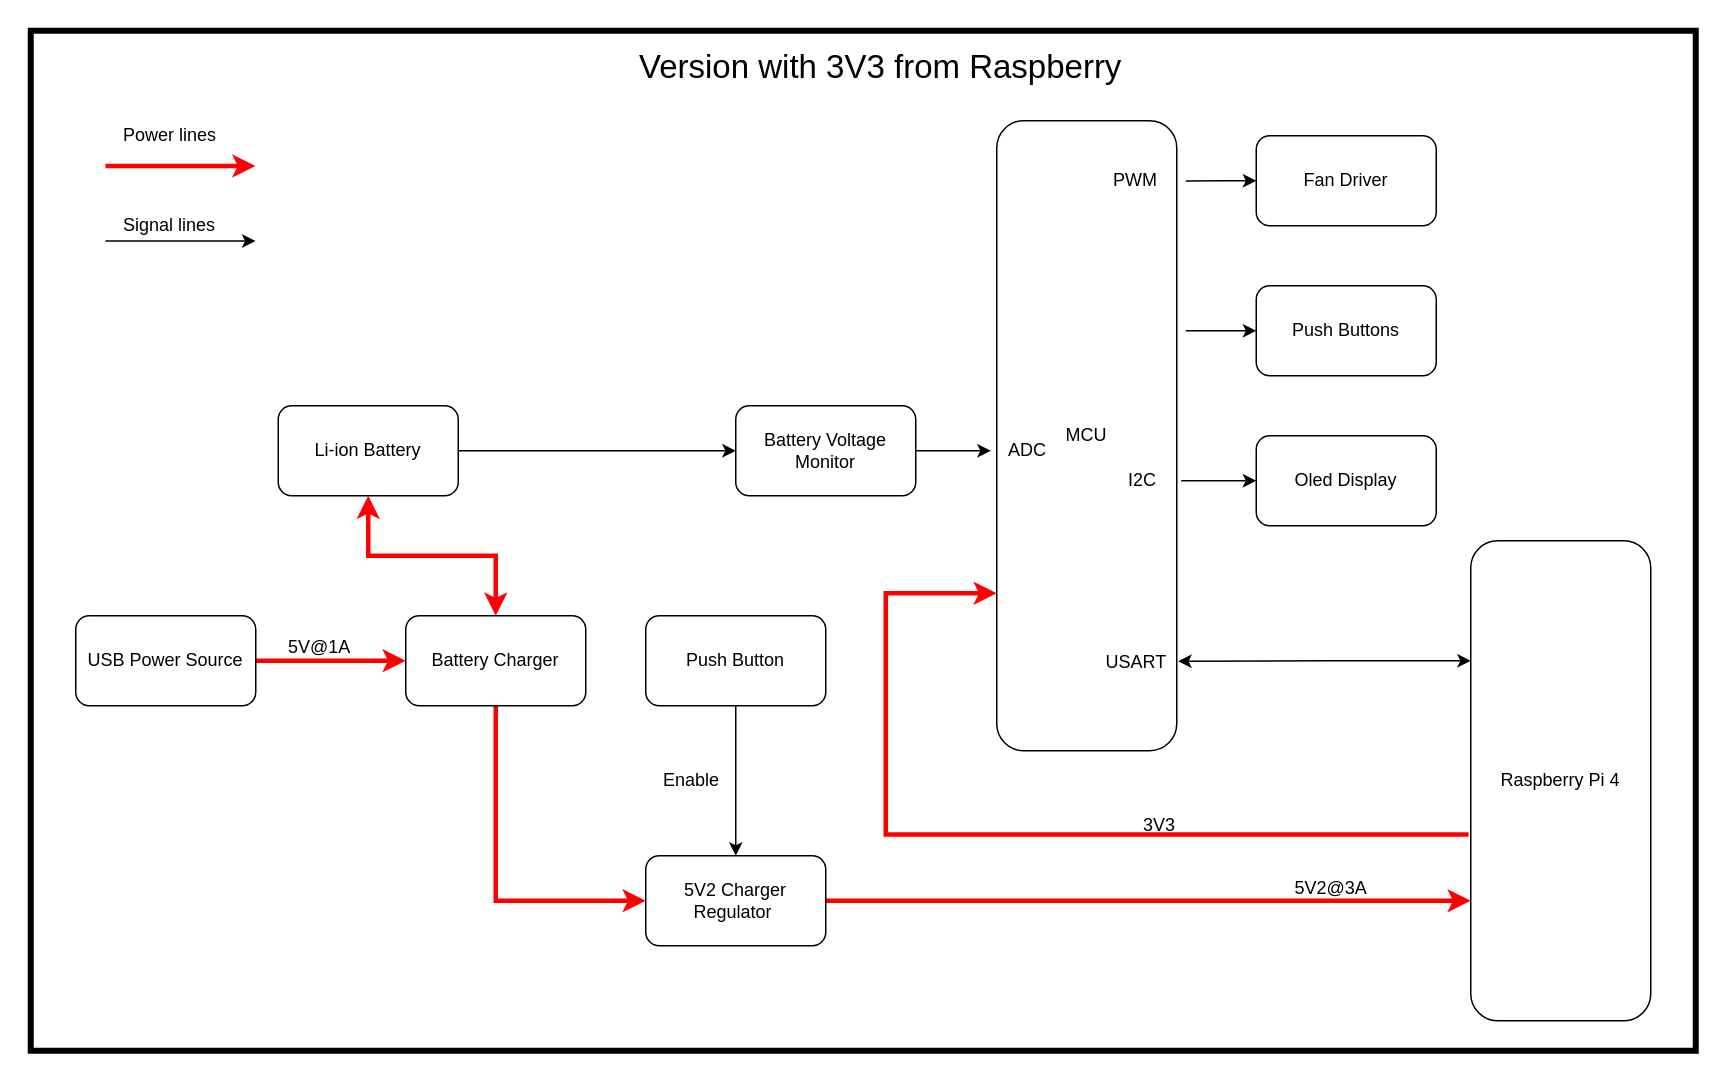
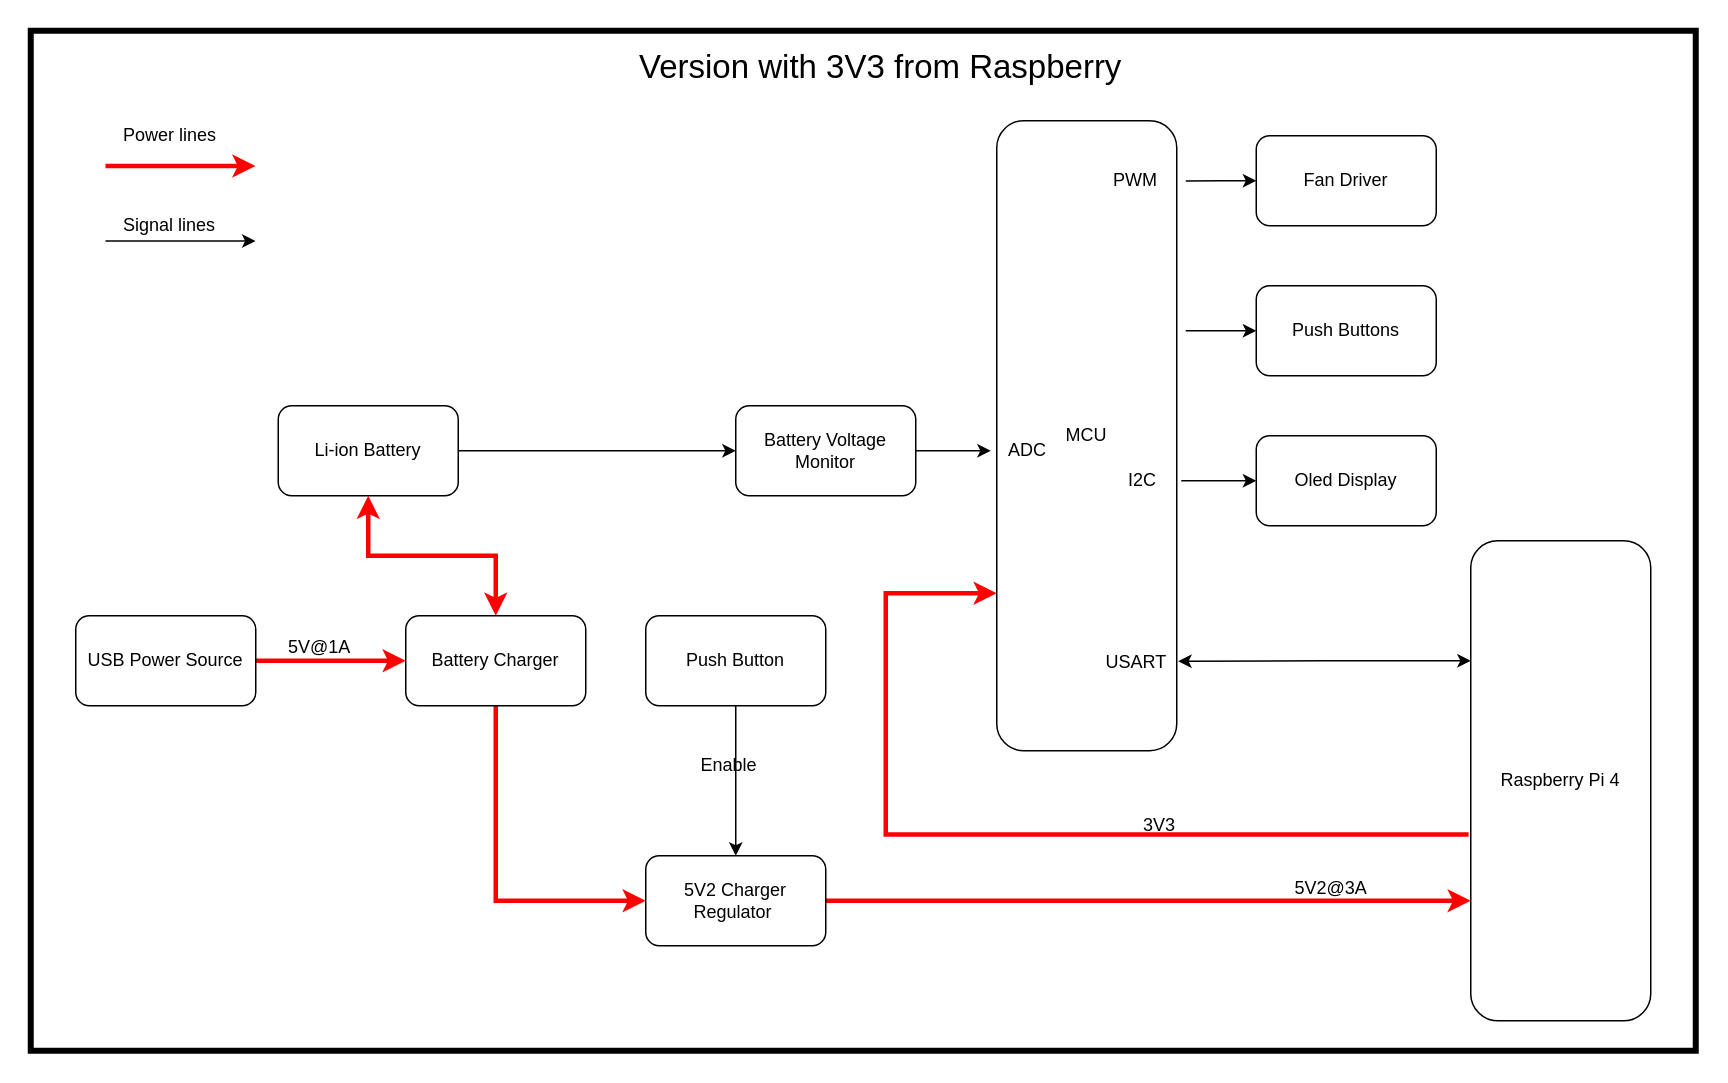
node "Enable": moved (698, 781) -> (736, 766)
